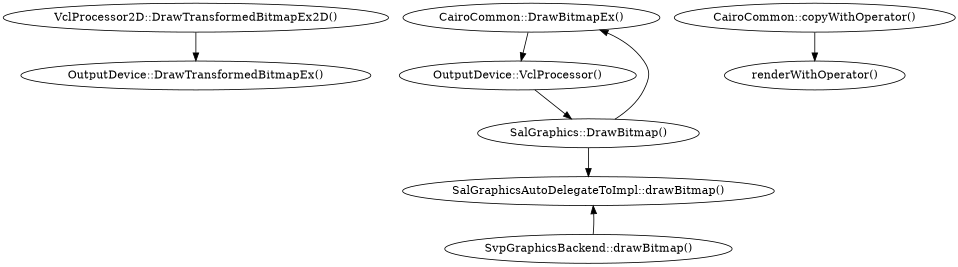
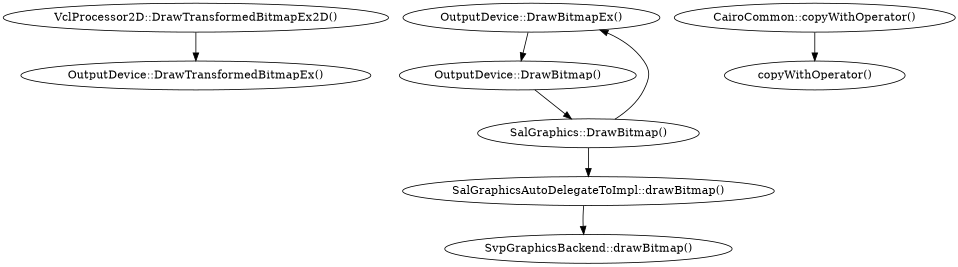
node "CairoCommon::DrawBitmapEx()": label "CairoCommon::DrawBitmapEx()" -> "OutputDevice::DrawBitmapEx()"
node "OutputDevice::VclProcessor()": label "OutputDevice::VclProcessor()" -> "OutputDevice::DrawBitmap()"
node "renderWithOperator()": label "renderWithOperator()" -> "copyWithOperator()"
edge "SvpGraphicsBackend::drawBitmap()" -> "SalGraphicsAutoDelegateToImpl::drawBitmap()": reversed
